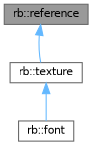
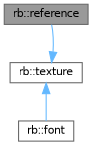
edge "rb::texture" -> "rb::reference": reversed
